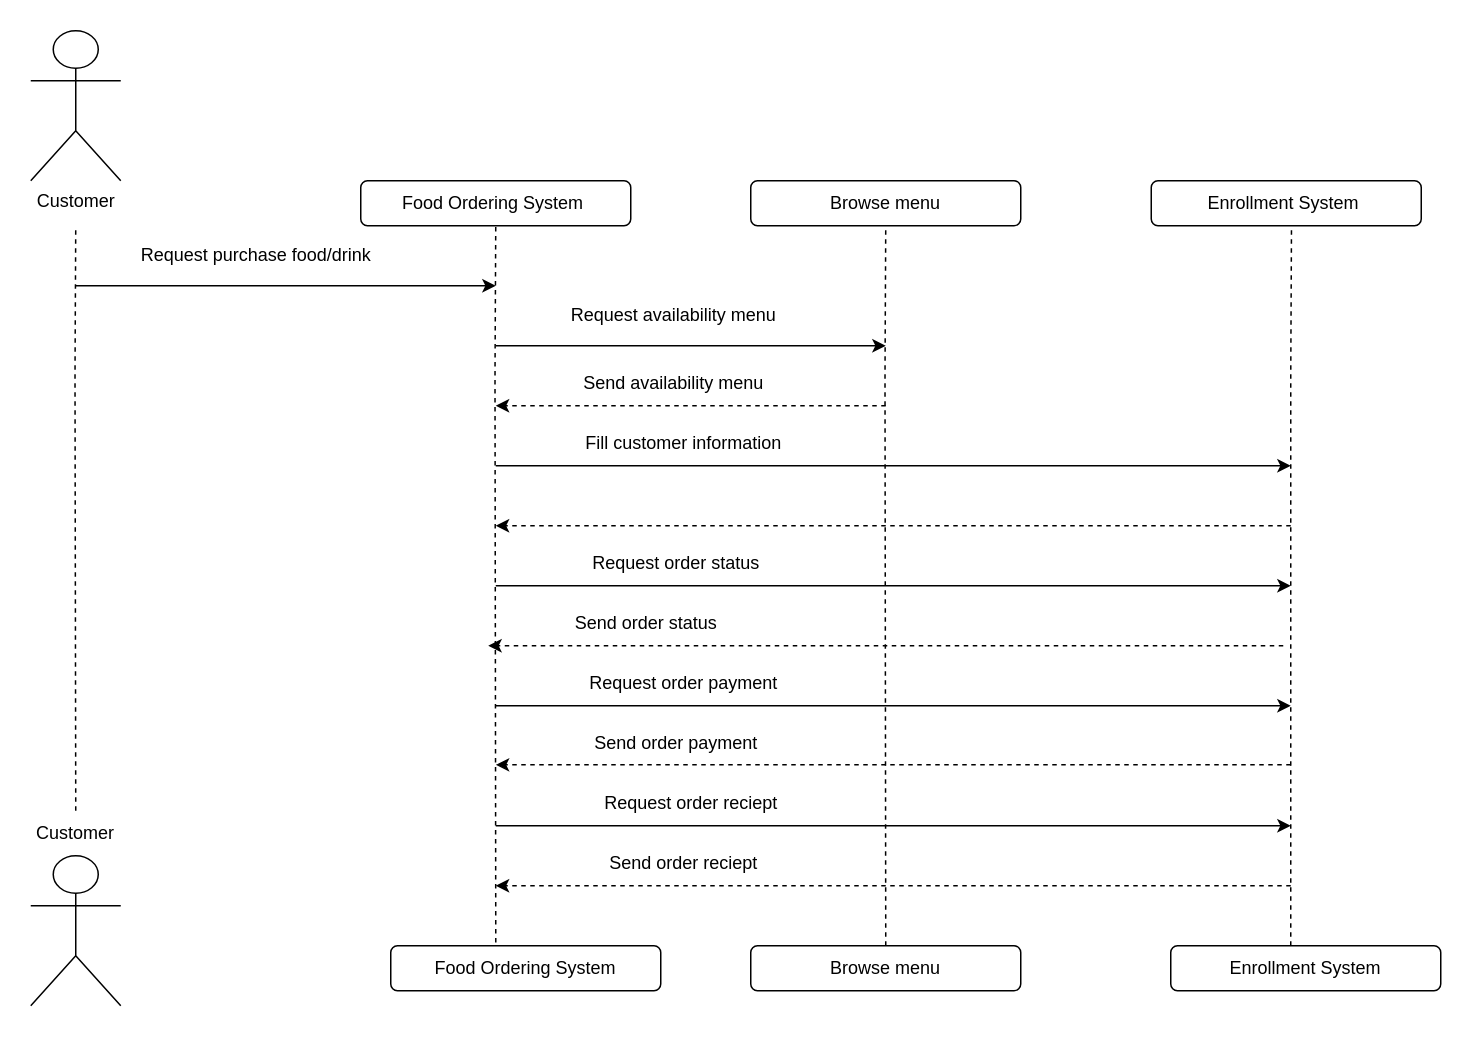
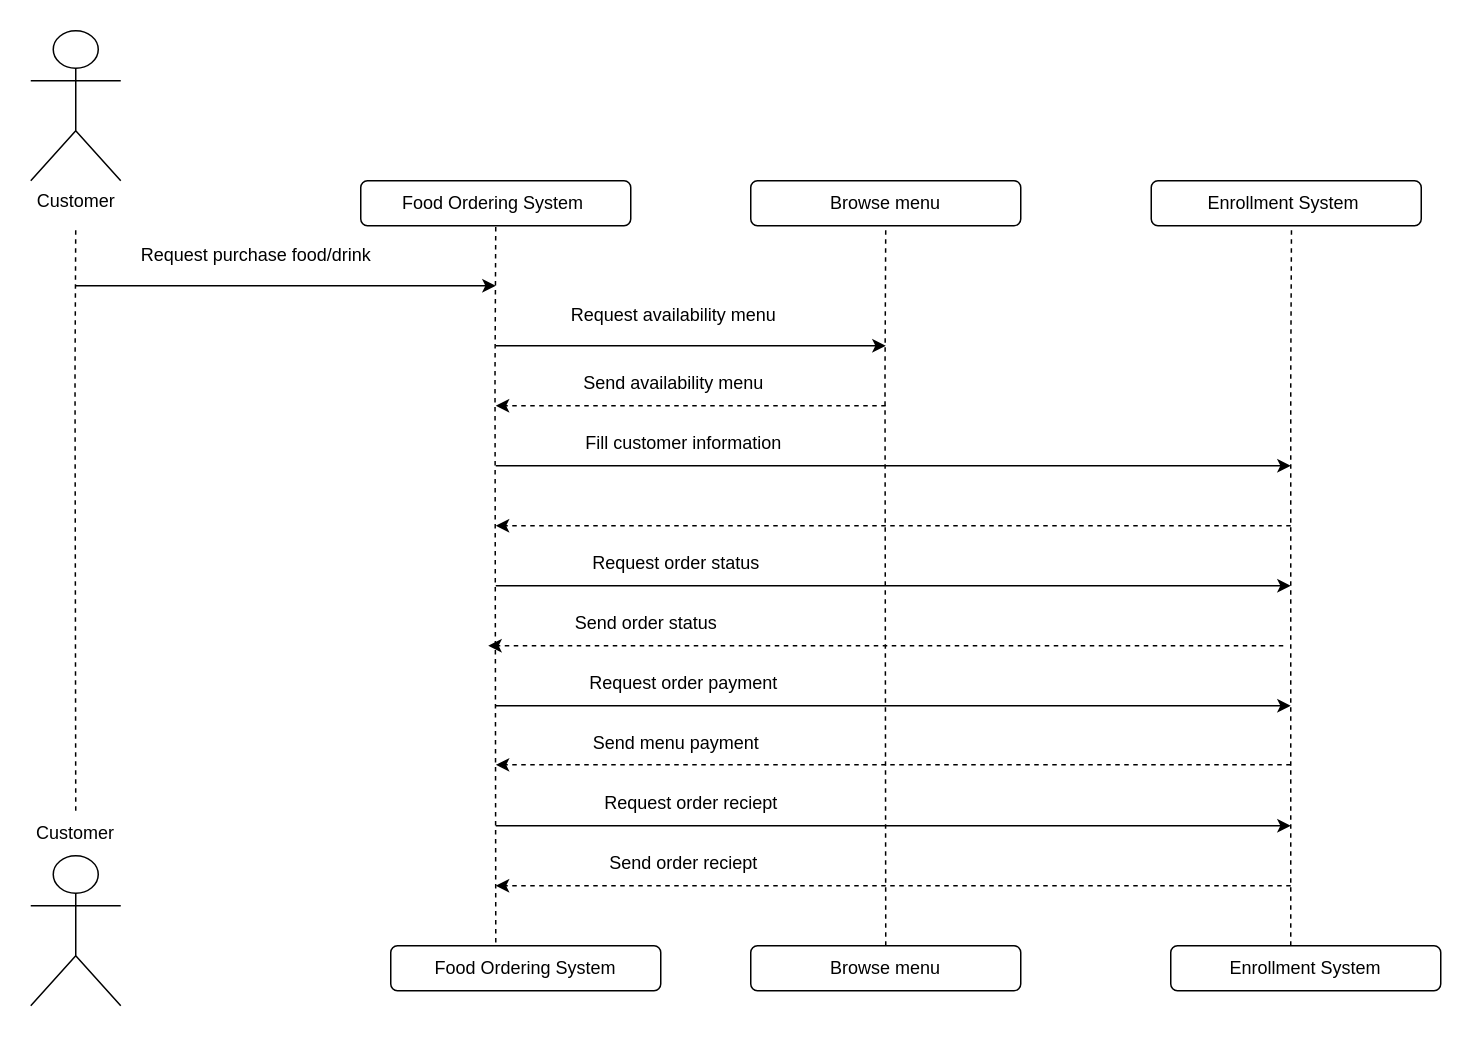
node "Send order payment": label "Send order payment" -> "Send menu payment"
